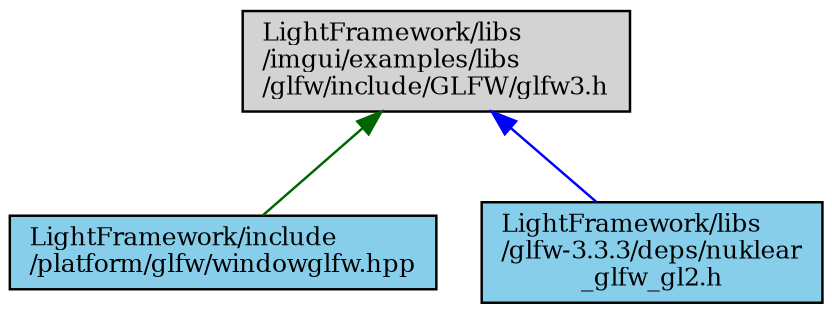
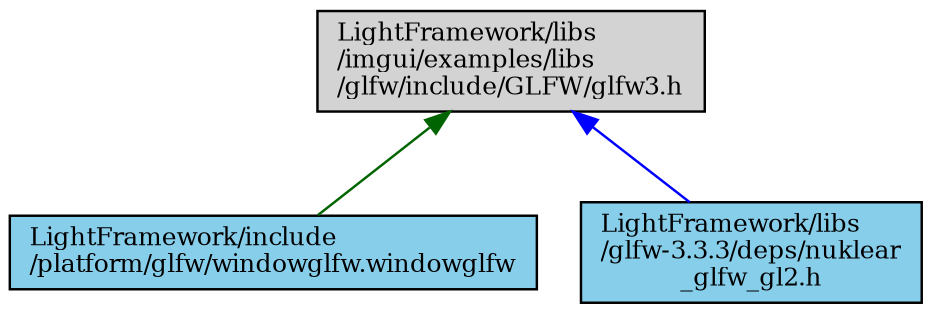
node "LightFramework/include /platform/glfw/windowglfw.hpp": label "LightFramework/include /platform/glfw/windowglfw.hpp" -> "LightFramework/include /platform/glfw/windowglfw.windowglfw"
